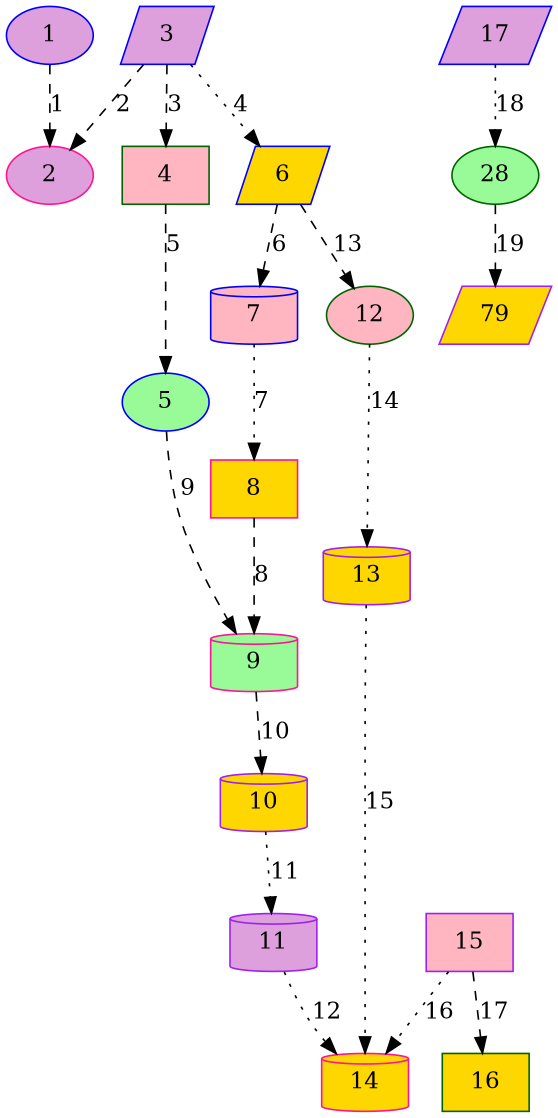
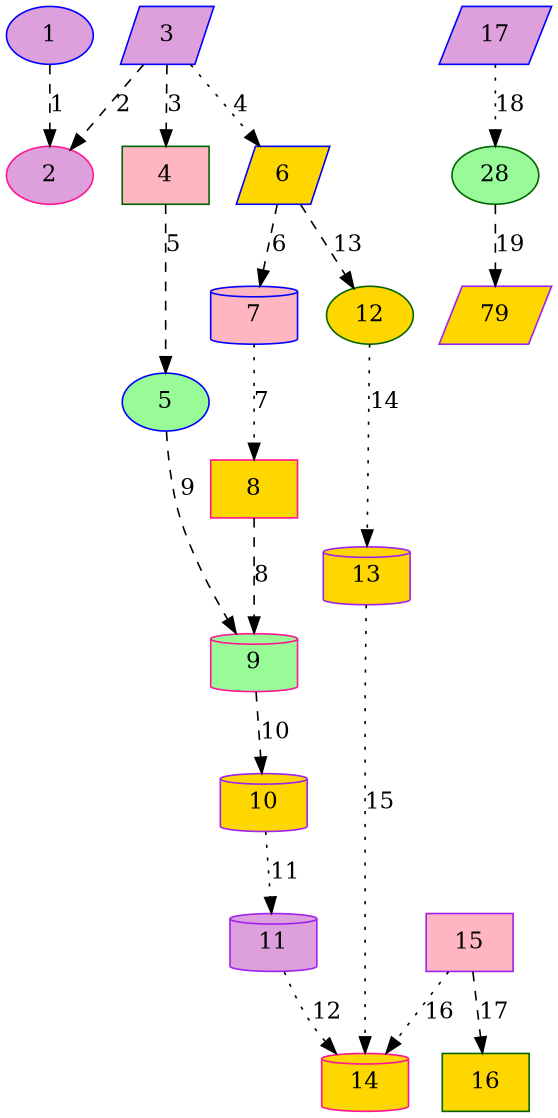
node "12": fillcolor lightpink -> gold
